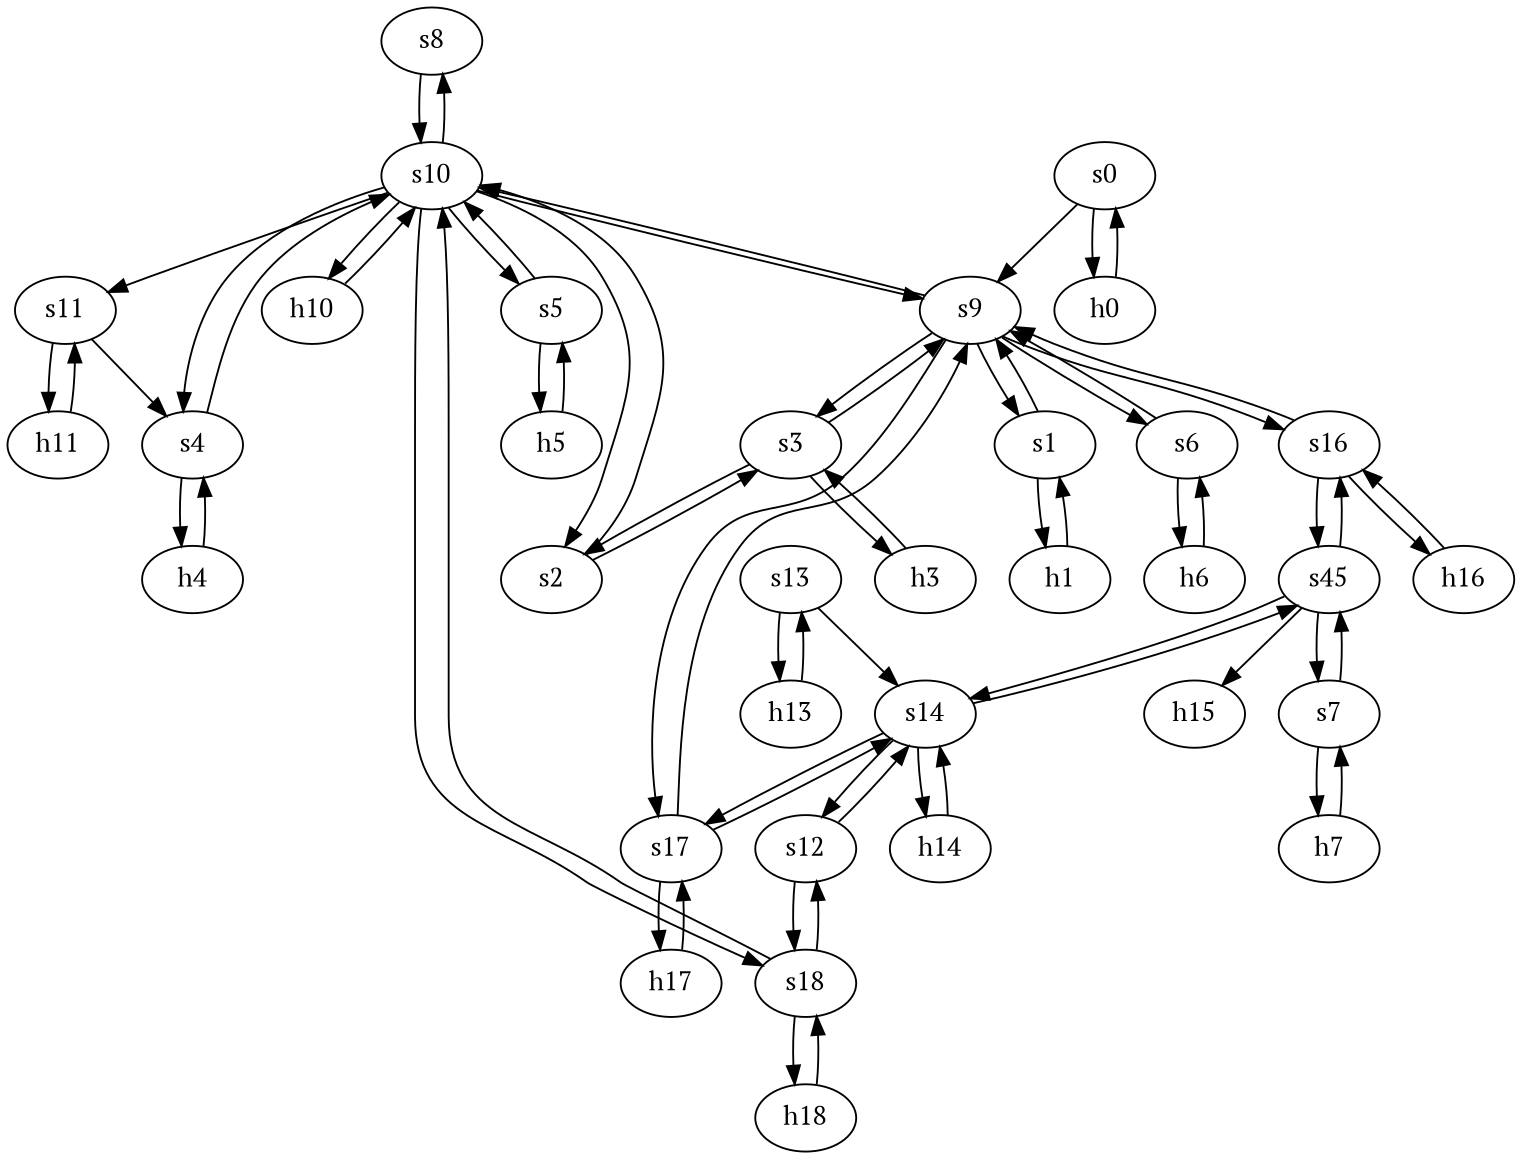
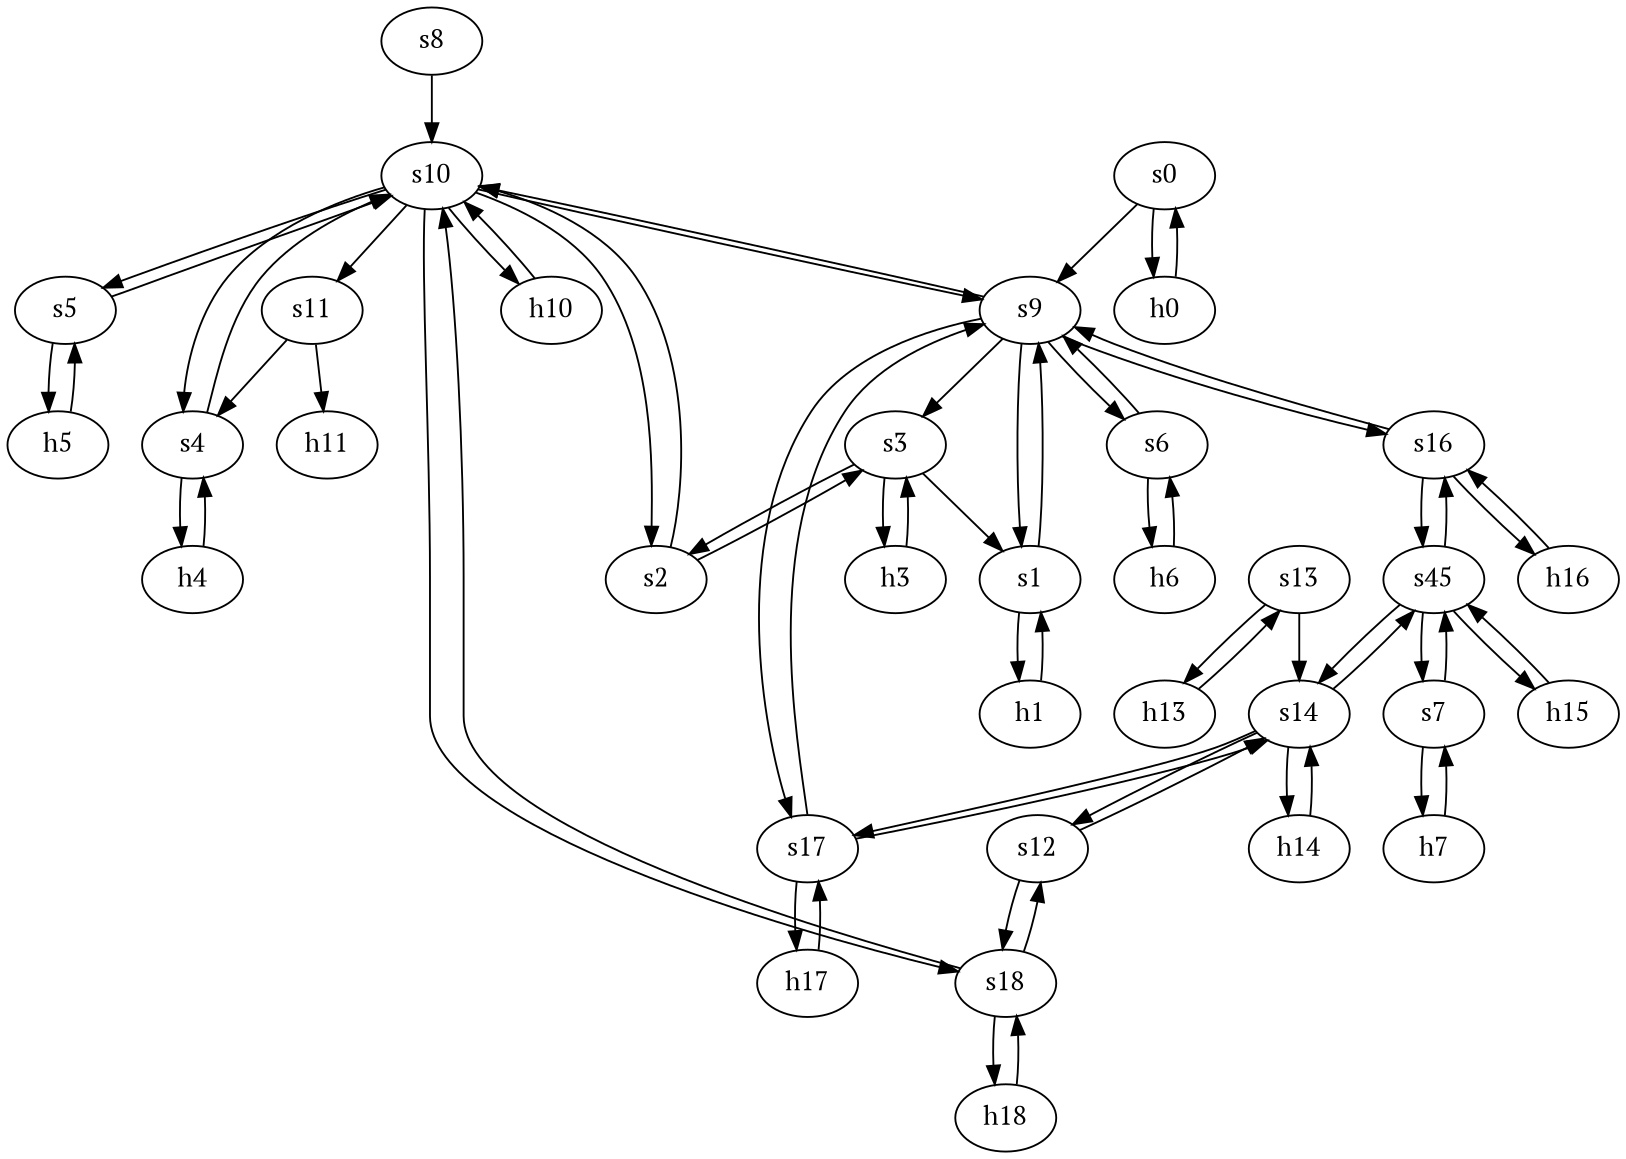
edge "s10" -> "s8": removed
edge "h11" -> "s11": removed
edge "s3" -> "s9": now "s3" -> "s1"
edge "h15" -> "s45": added
